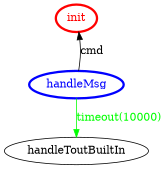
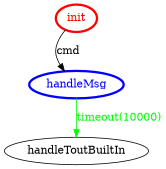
edge "handleMsg" -> "init": reversed
